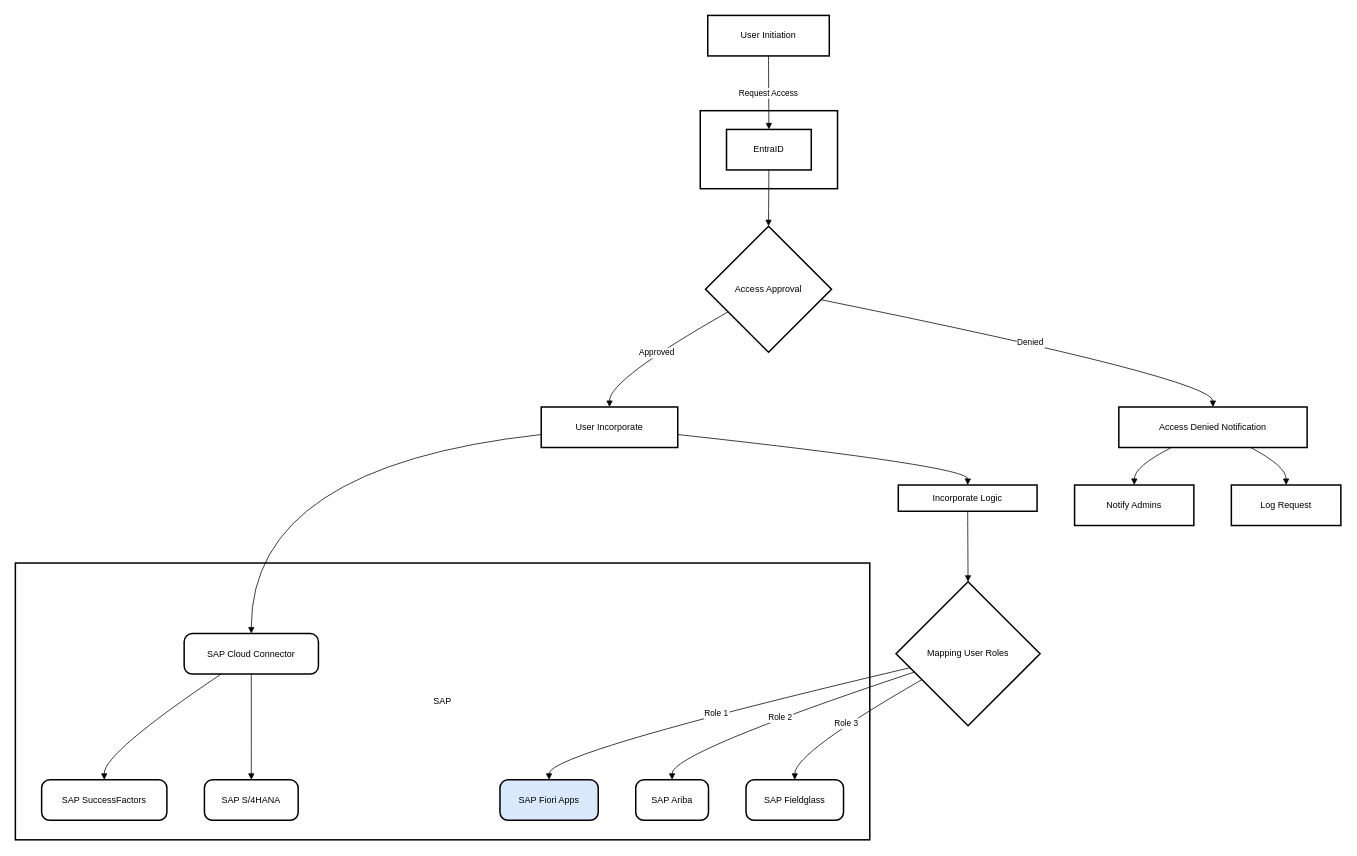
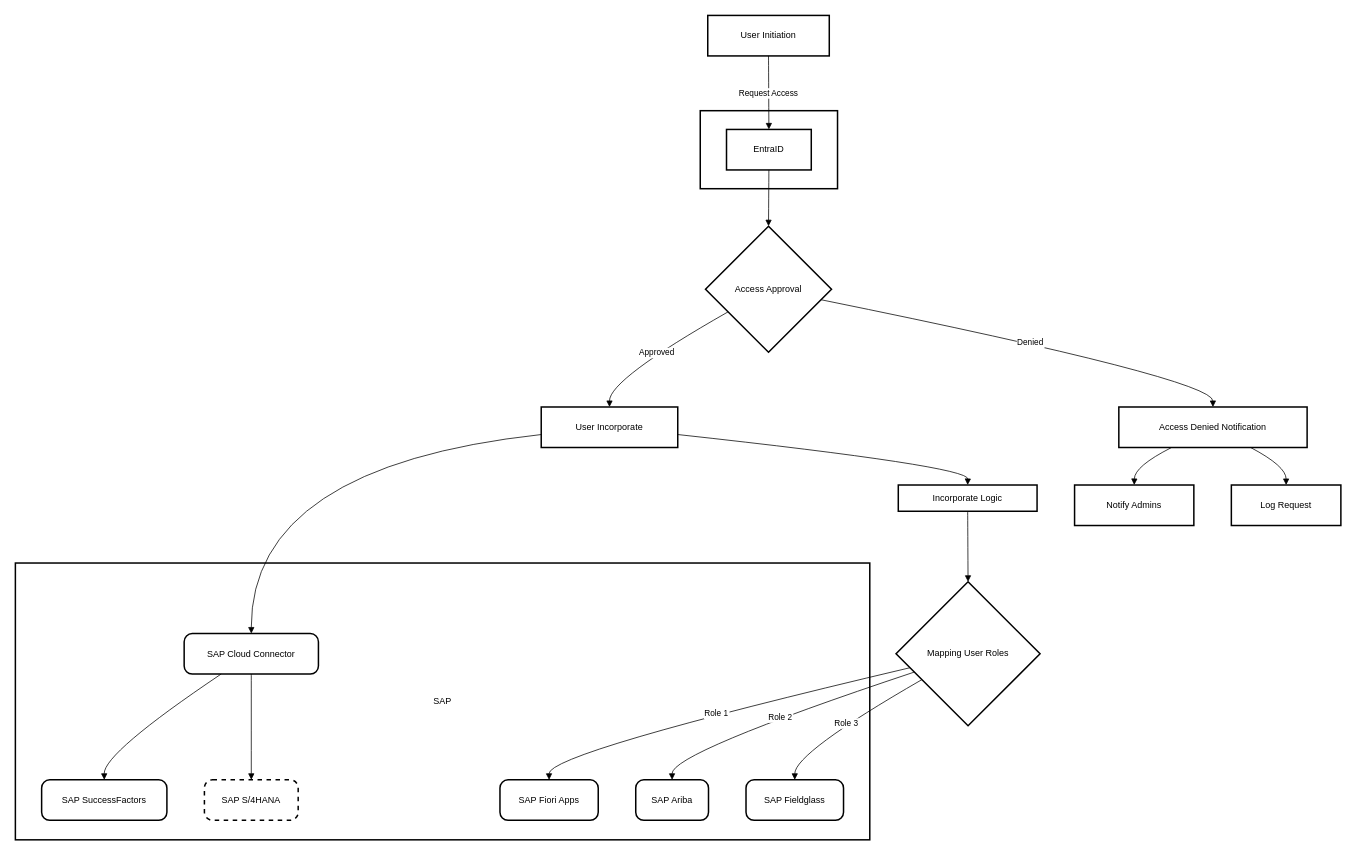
node "SAP S/4HANA": style solid -> dashed
node "SAP Fiori Apps": fillcolor #dae8fc -> #ffffff
